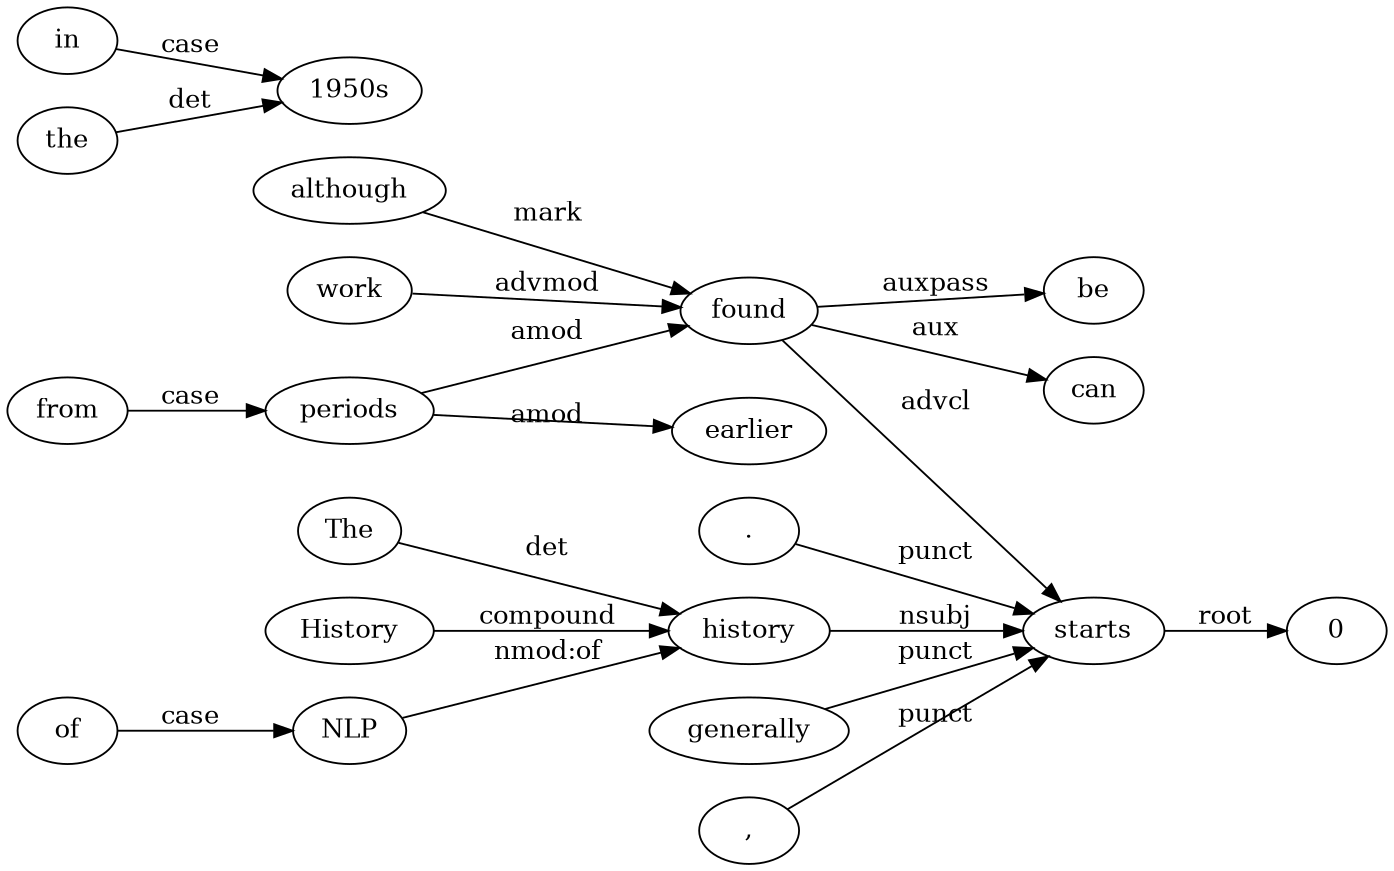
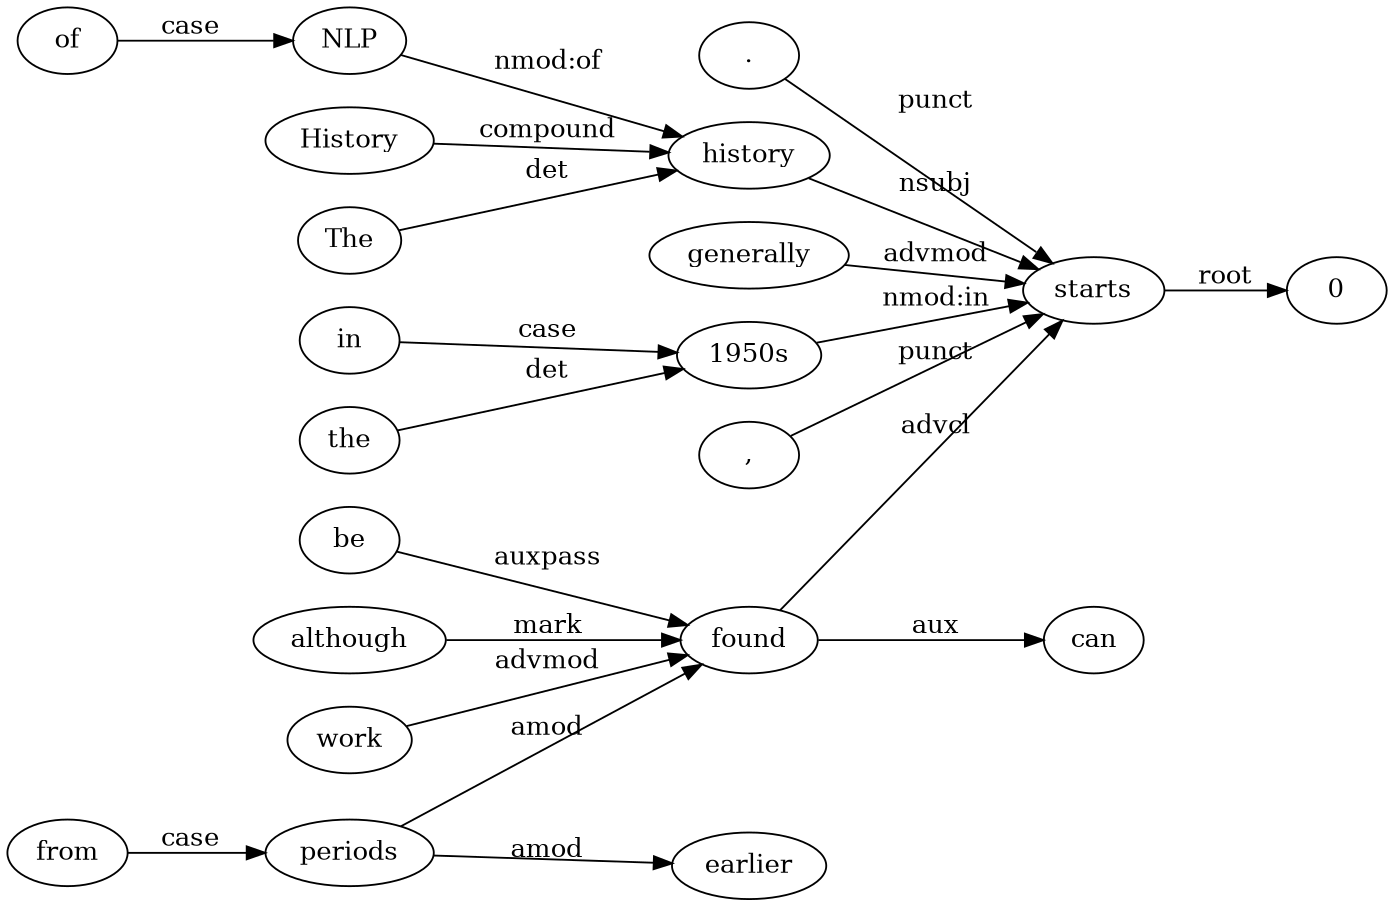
edge "found" -> "be": reversed
edge "1950s" -> "starts": added, label "nmod:in"
edge "generally" -> "starts": label "punct" -> "advmod"
